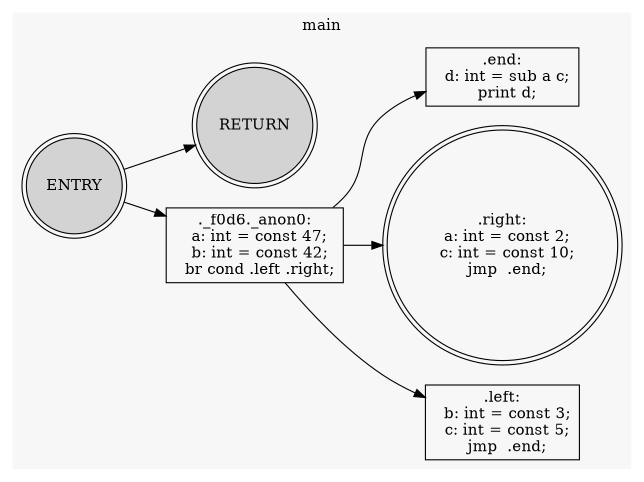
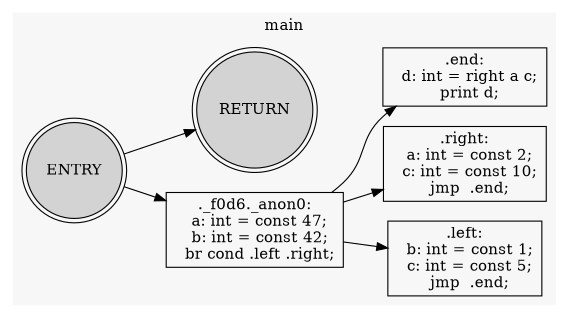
node ".end: d: int = sub a c; print d;": label ".end: d: int = sub a c; print d;" -> ".end: d: int = right a c; print d;"
node ".right: a: int = const 2; c: int = const 10; jmp  .end;": shape doublecircle -> box
node ".left: b: int = const 3; c: int = const 5; jmp  .end;": label ".left: b: int = const 3; c: int = const 5; jmp  .end;" -> ".left: b: int = const 1; c: int = const 5; jmp  .end;"
